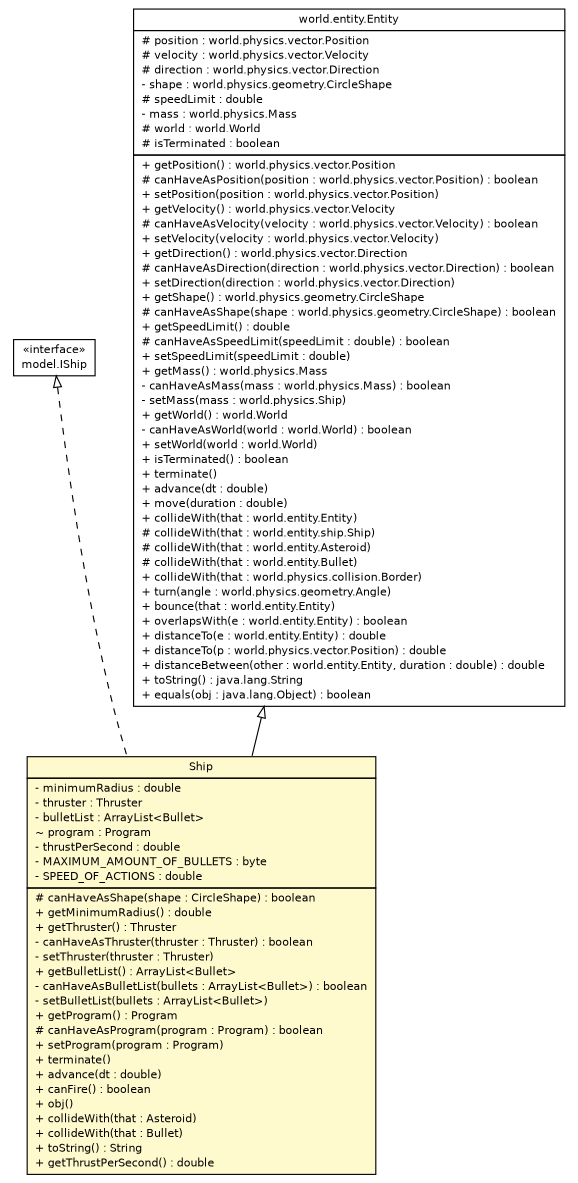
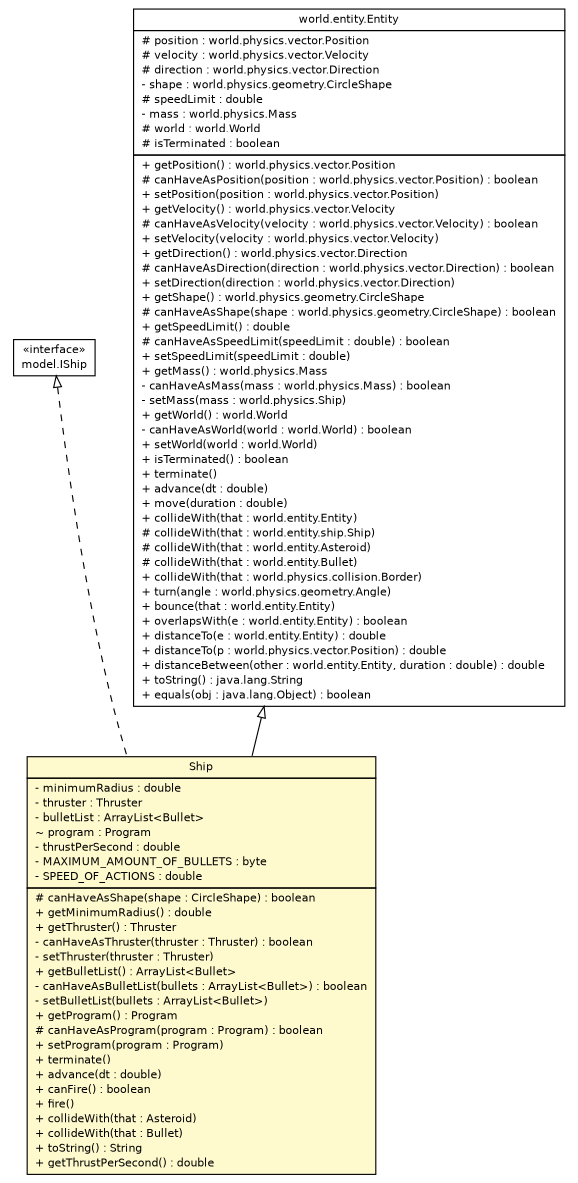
node "Ship": text "+ obj()" -> "+ fire()"
